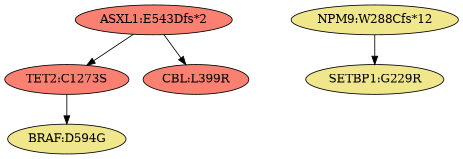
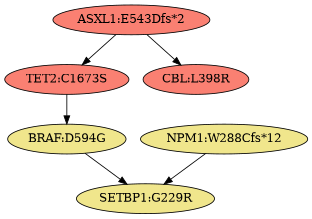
node "NPM9:W288Cfs*12": label "NPM9:W288Cfs*12" -> "NPM1:W288Cfs*12"
node "TET2:C1273S": label "TET2:C1273S" -> "TET2:C1673S"
node "CBL:L399R": label "CBL:L399R" -> "CBL:L398R"
edge "BRAF:D594G" -> "SETBP1:G229R": added
